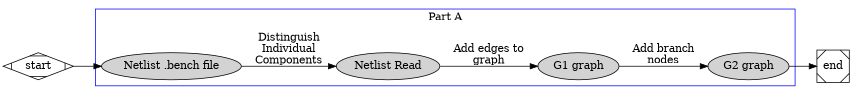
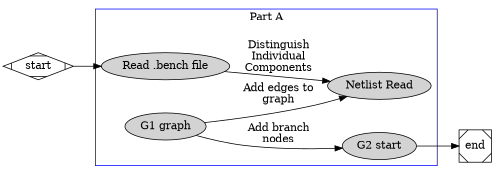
node "Netlist .bench file": label "Netlist .bench file" -> "Read .bench file"
edge "Netlist Read" -> "G1 graph": reversed
node "G2 graph": label "G2 graph" -> "G2 start"
